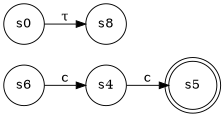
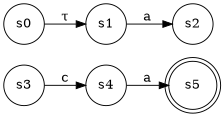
node "s8": label "s8" -> "s1"
node "s2": added
edge "s4" -> "s5": label "c" -> "a"
node "s6": label "s6" -> "s3"
